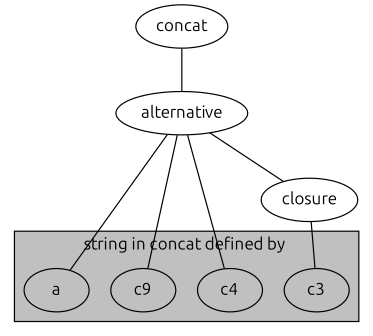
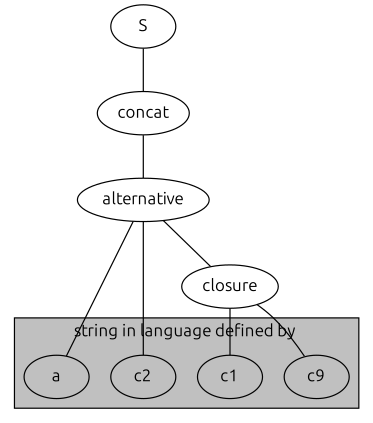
node "S": added
edge "alternative" -- "c9": now "closure" -- "c9"
cluster "string in concat defined by ": label "string in concat defined by " -> "string in language defined by "
node "c4": label "c4" -> "c2"
node "c3": label "c3" -> "c1"
